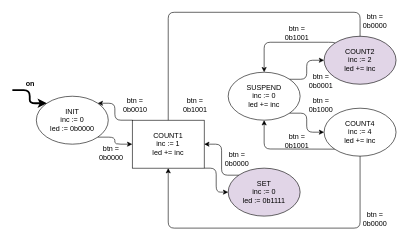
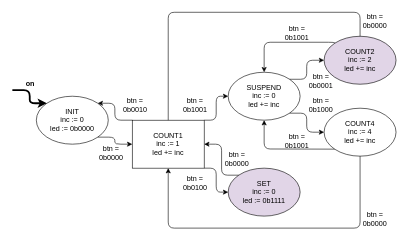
edge "COUNT1 inc := 1 led += inc" -> "SUSPEND inc := 0 led += inc": added
node "btn = 0b0100": added
